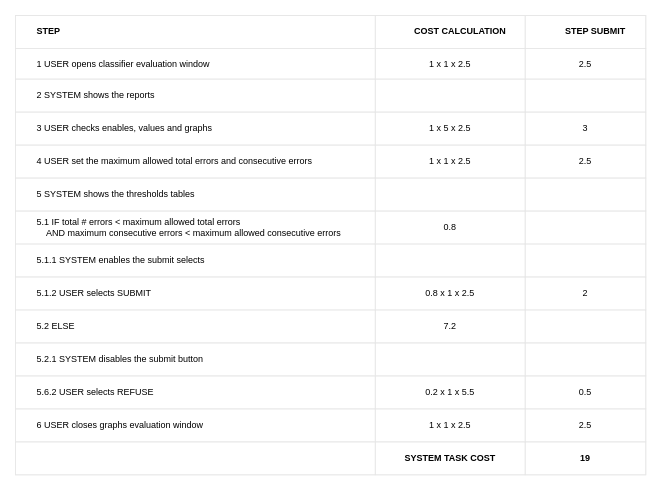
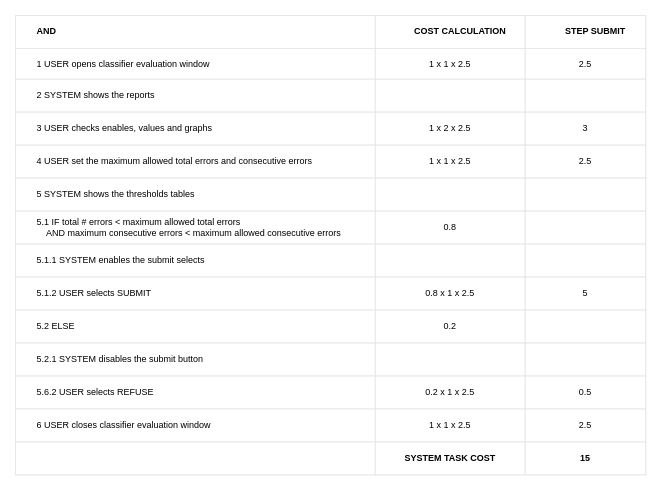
node "STEP": label "STEP" -> "AND"
node "1 x 5 x 2.5": label "1 x 5 x 2.5" -> "1 x 2 x 2.5"
node "2": label "2" -> "5"
node "7.2": label "7.2" -> "0.2"
node "0.2 x 1 x 5.5": label "0.2 x 1 x 5.5" -> "0.2 x 1 x 2.5"
node "6 USER closes graphs evaluation window": label "6 USER closes graphs evaluation window" -> "6 USER closes classifier evaluation window"
node "19": label "19" -> "15"
